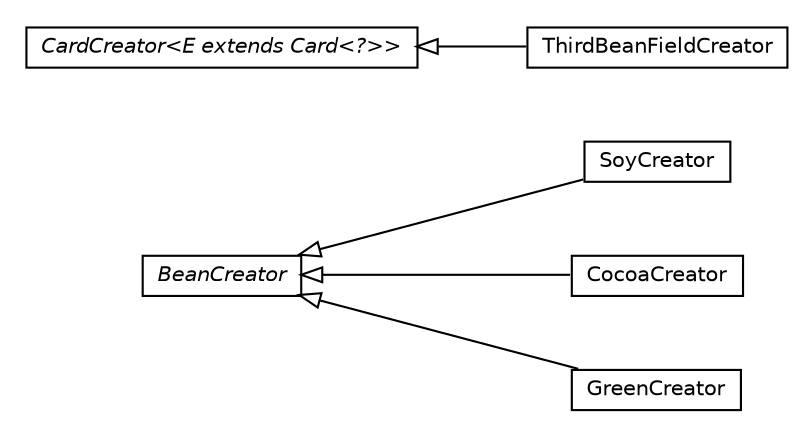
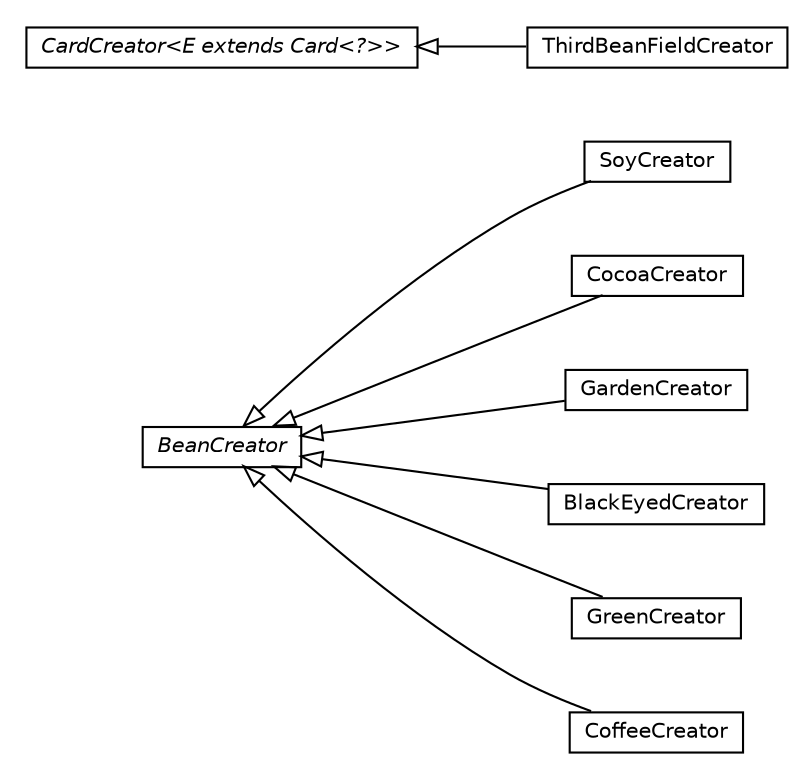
node "GardenCreator": added
node "BlackEyedCreator": added
node "CoffeeCreator": added
